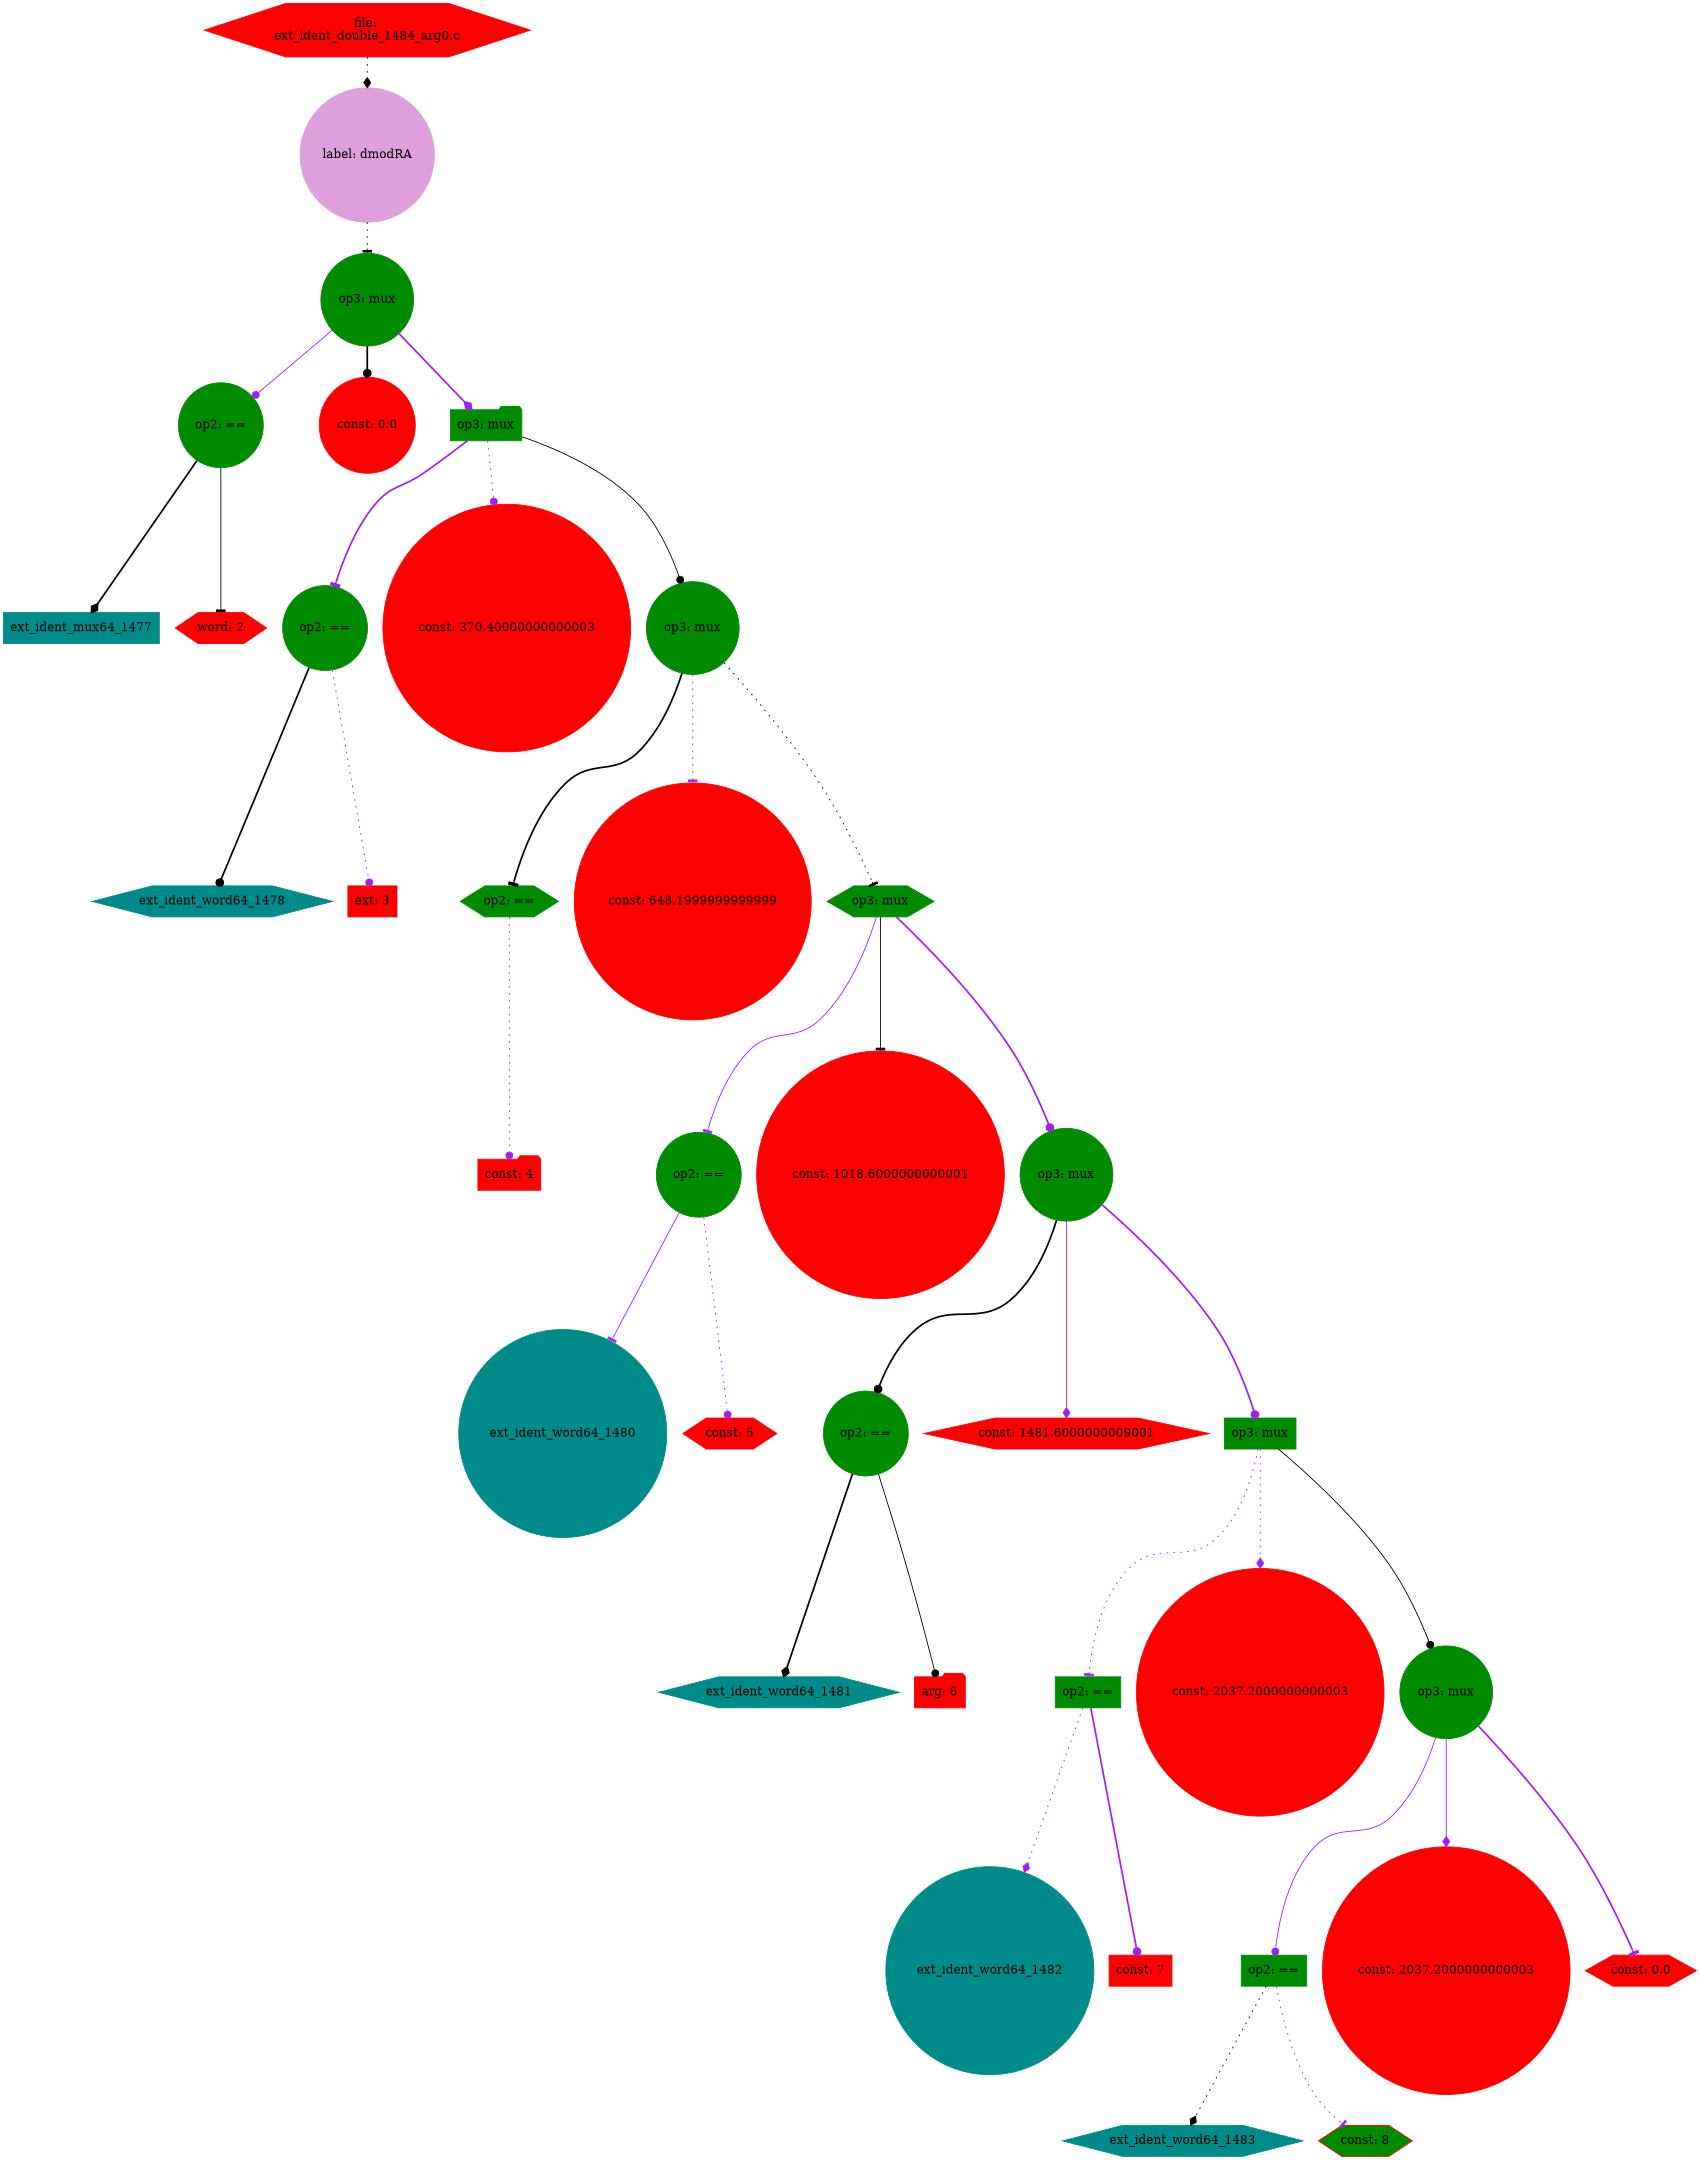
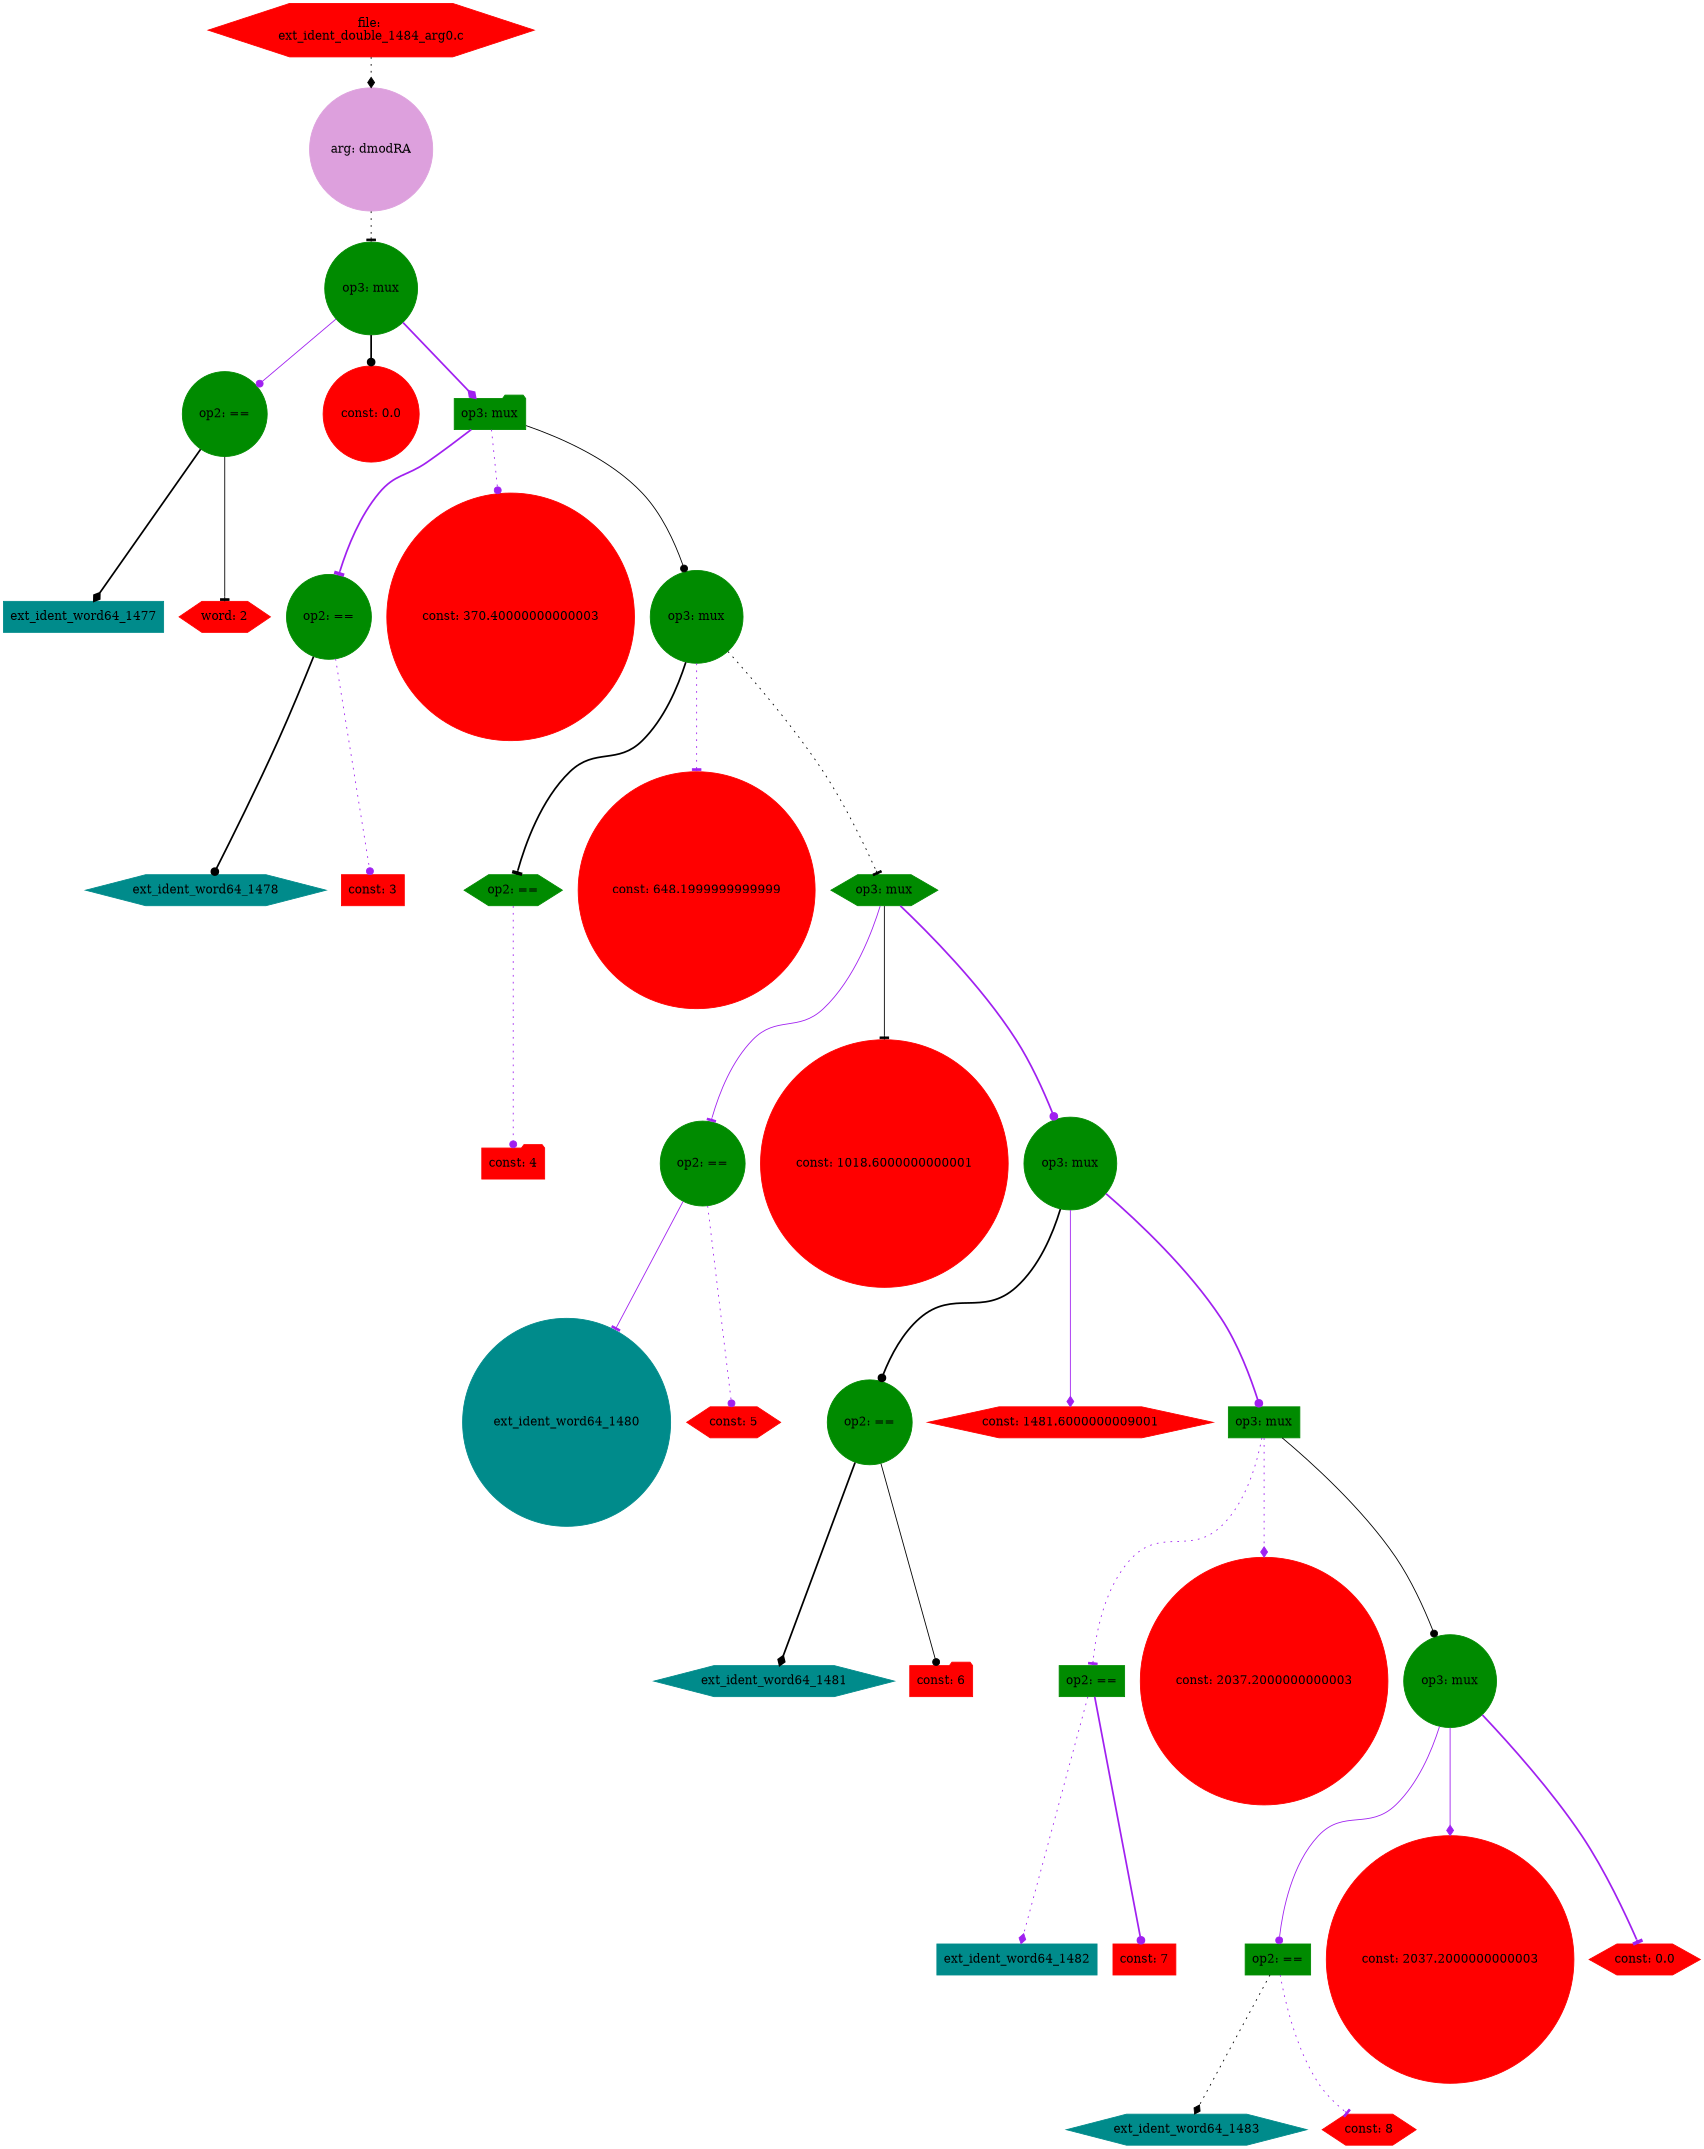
node "label: dmodRA": label "label: dmodRA" -> "arg: dmodRA"
node "ext_ident_mux64_1477": label "ext_ident_mux64_1477" -> "ext_ident_word64_1477"
node "ext: 3": label "ext: 3" -> "const: 3"
node "arg: 6": label "arg: 6" -> "const: 6"
node "ext_ident_word64_1482": shape circle -> box
node "const: 8": fillcolor green4 -> red1
